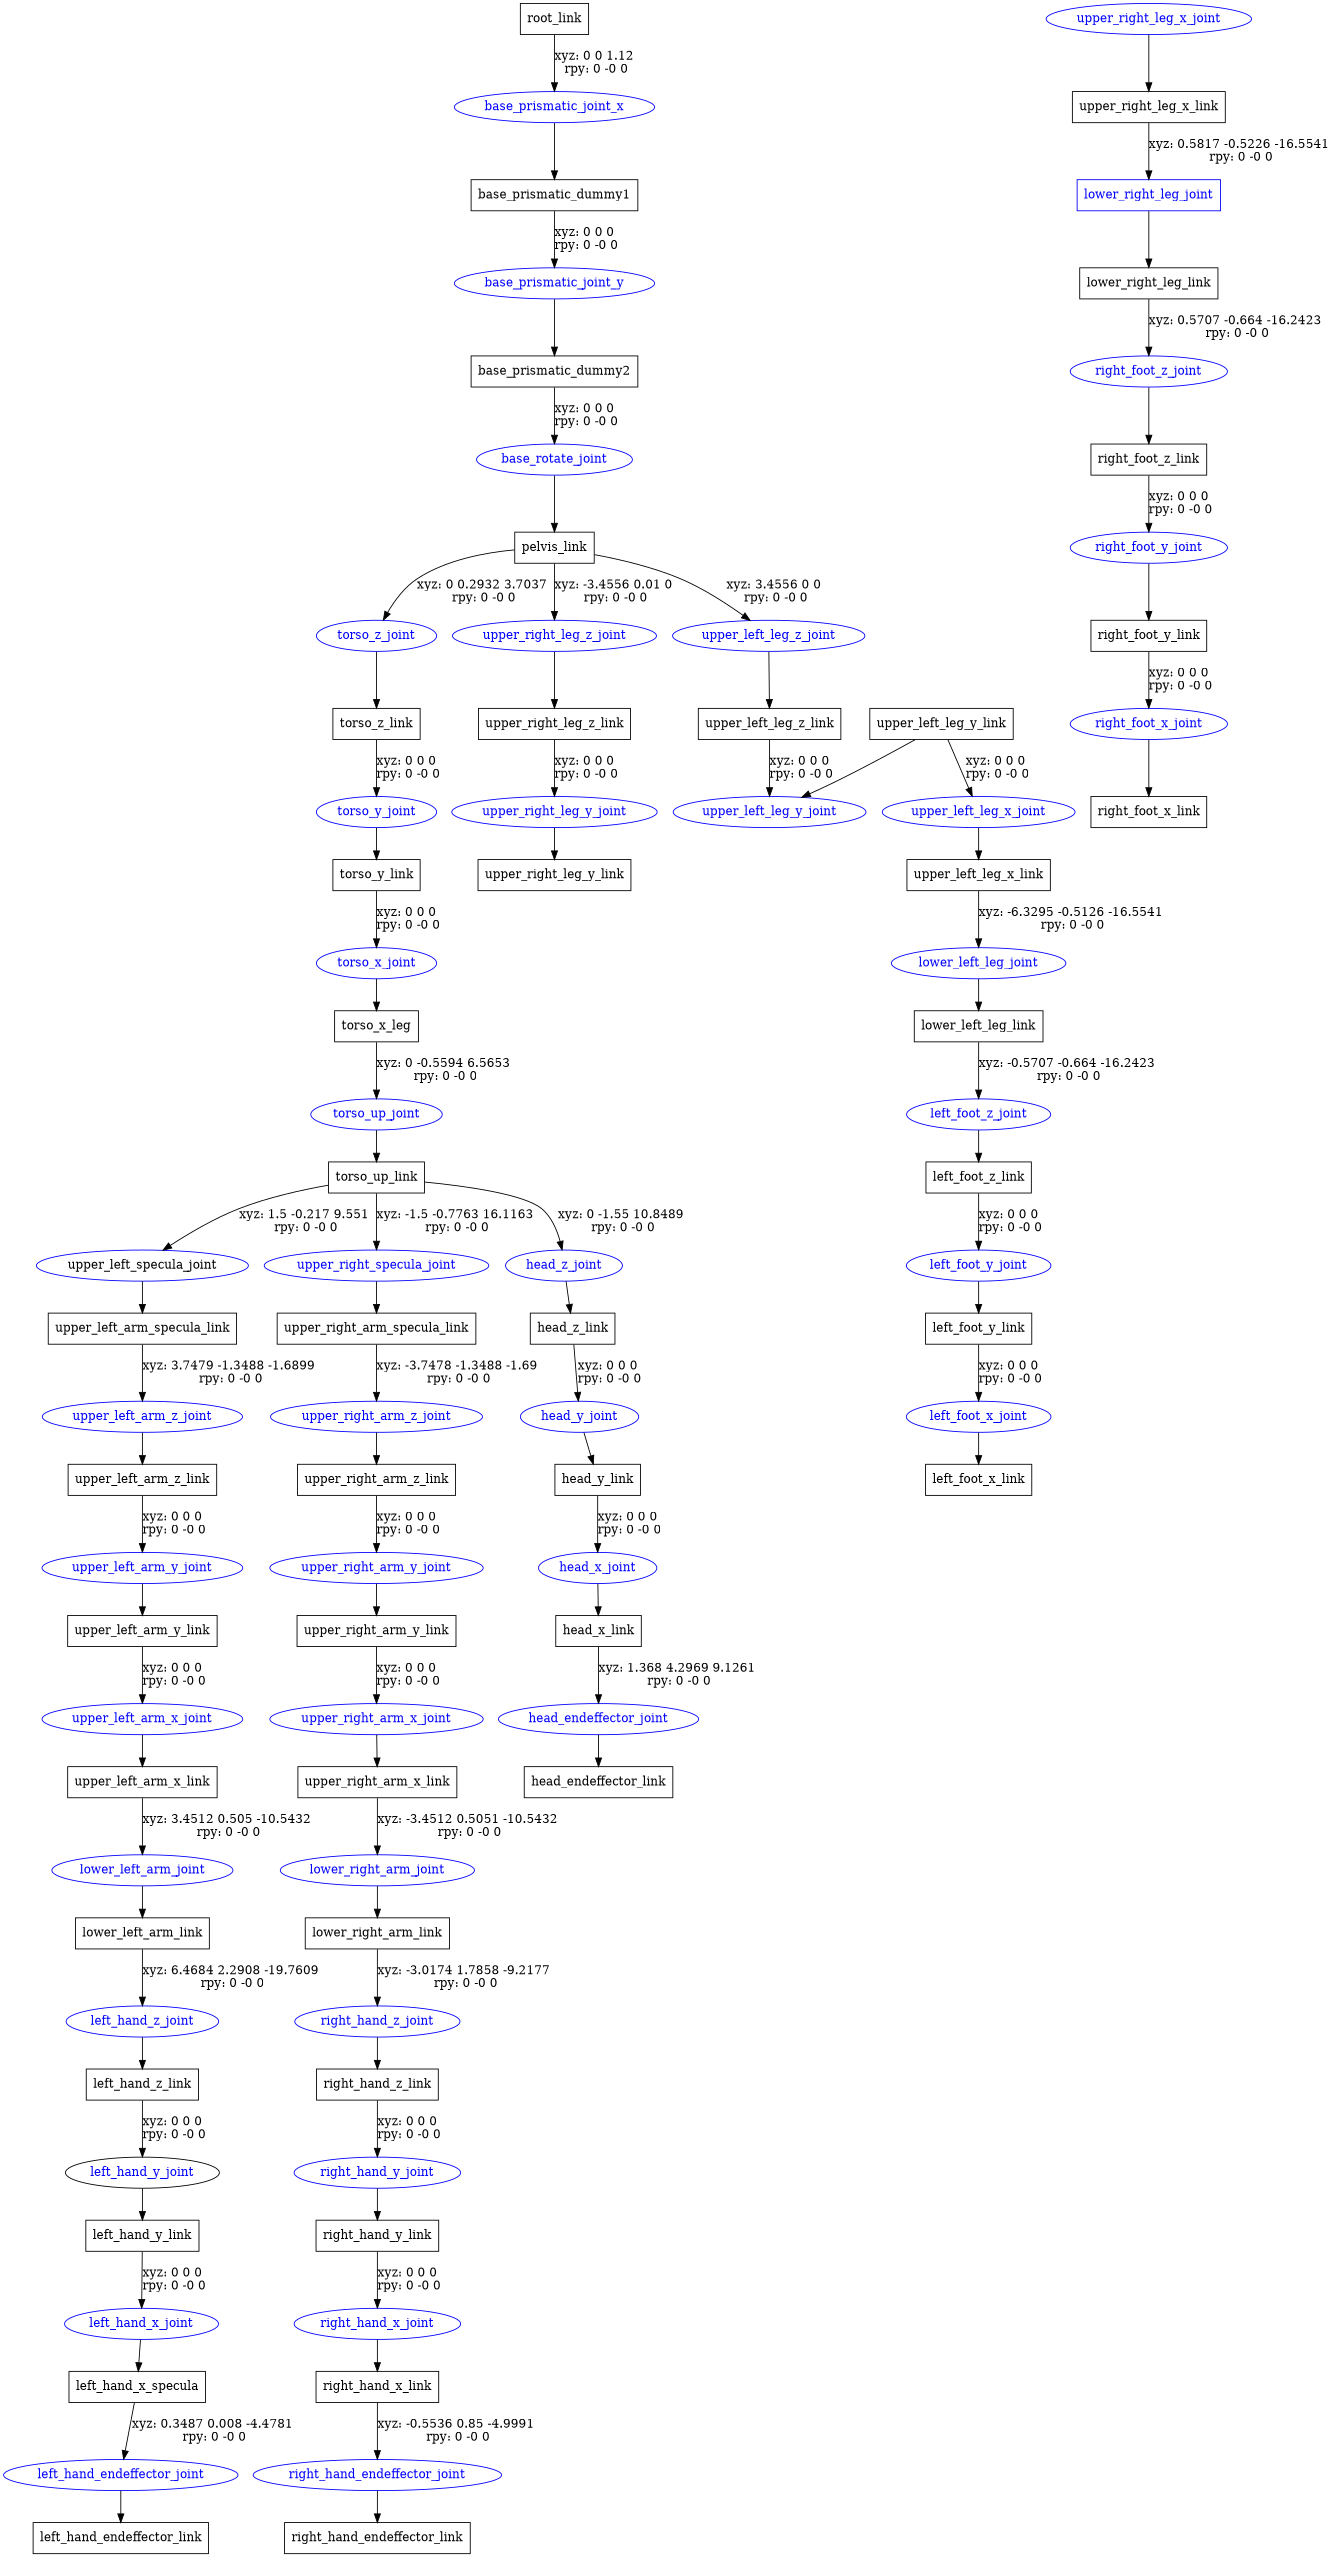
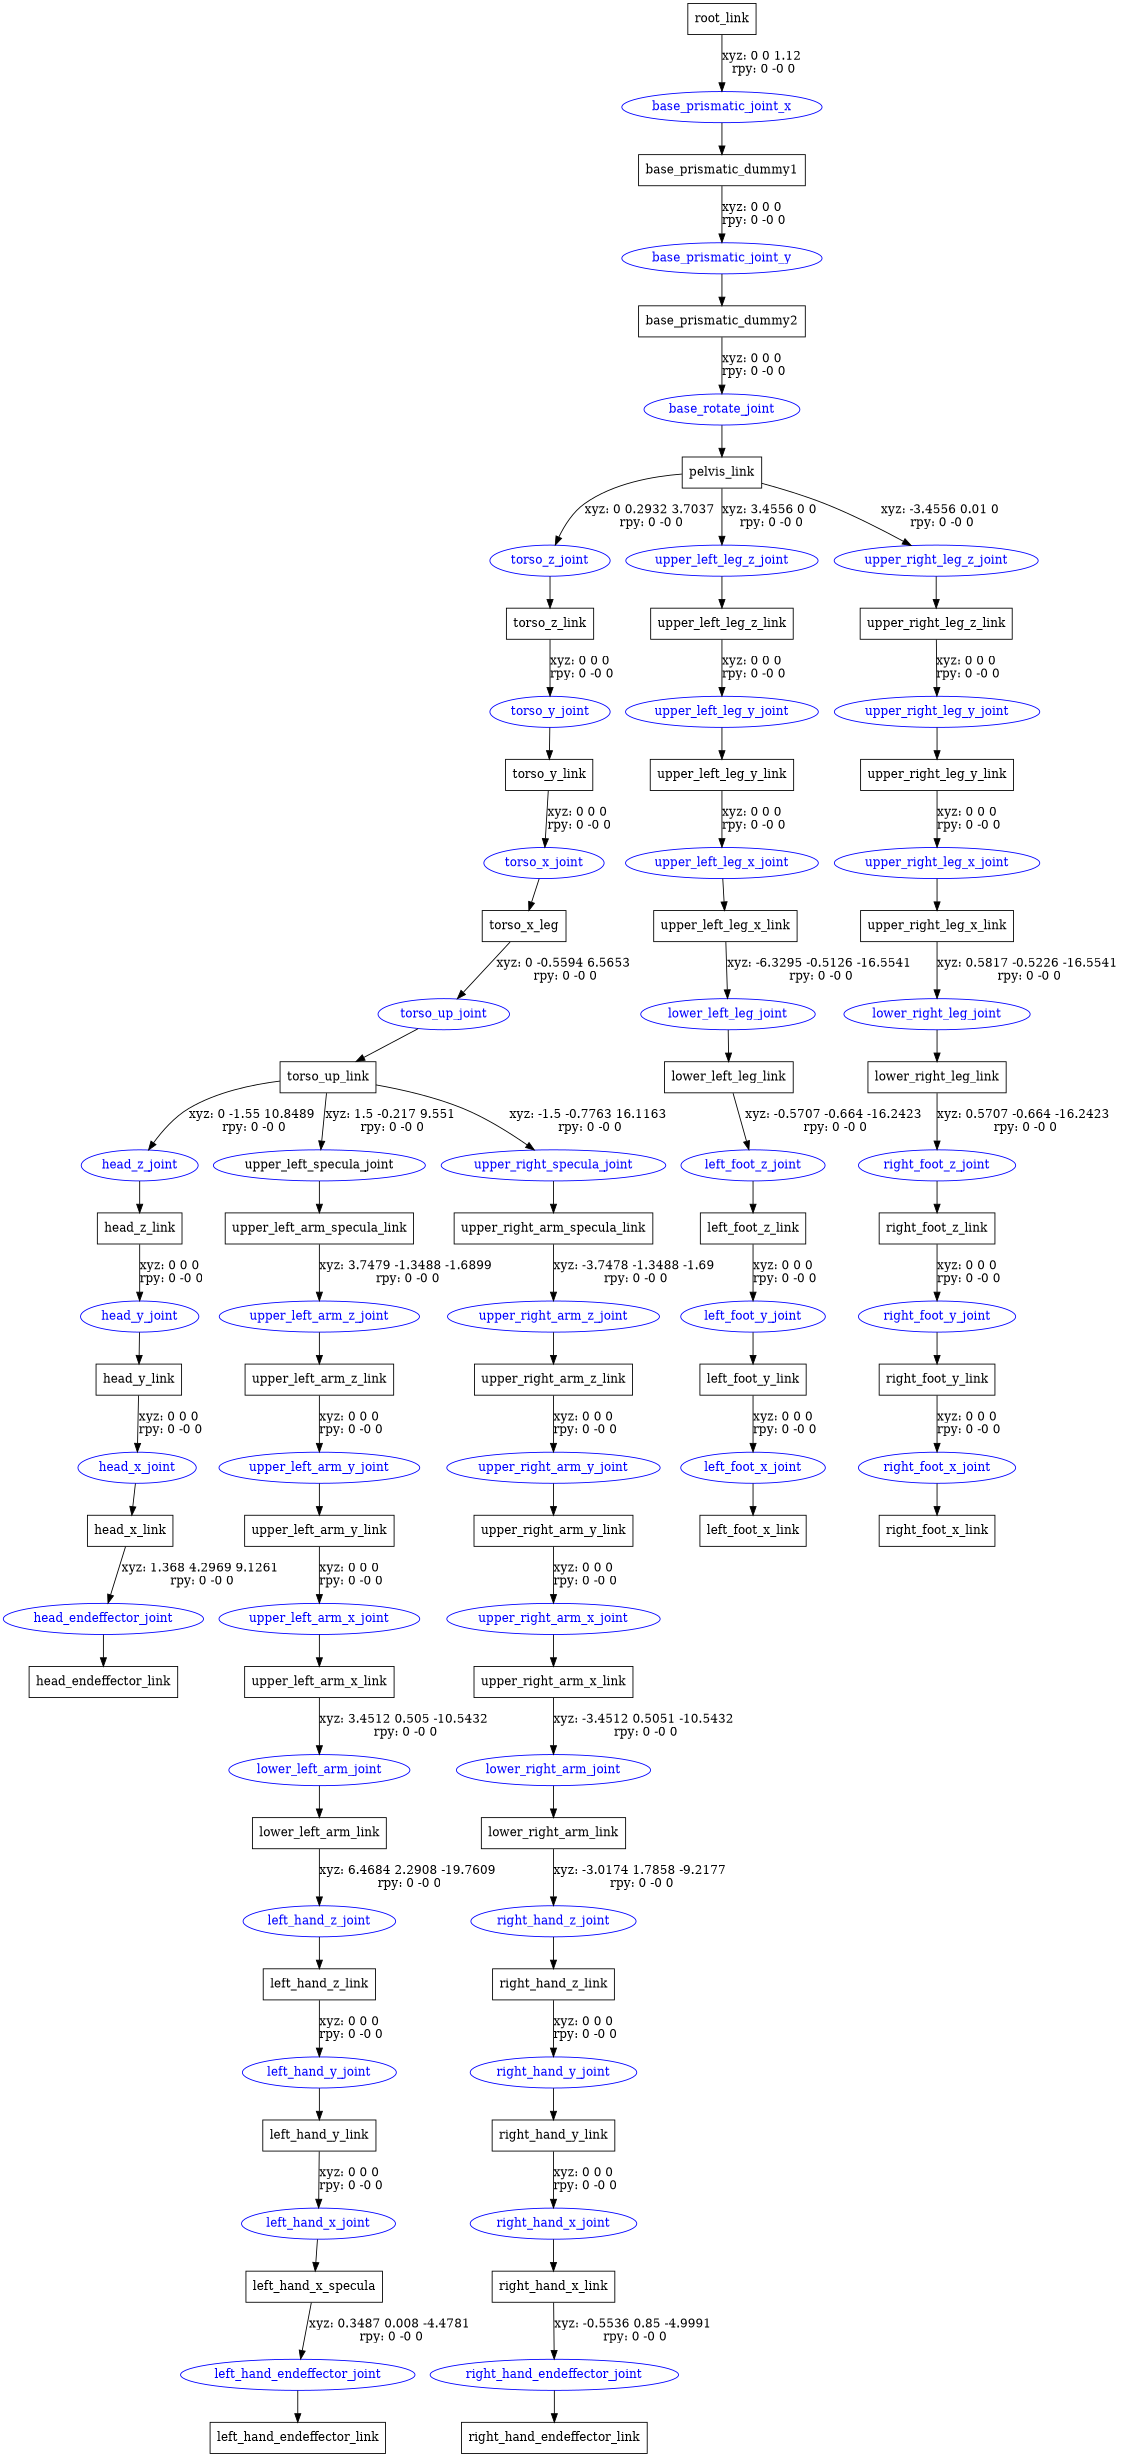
node "lower_right_leg_joint": shape box -> ellipse
edge "upper_left_leg_y_link" -> "upper_left_leg_y_joint": reversed
edge "upper_right_leg_y_link" -> "upper_right_leg_x_joint": added, label "xyz: 0 0 0 rpy: 0 -0 0"
node "left_hand_y_joint": color black -> blue
